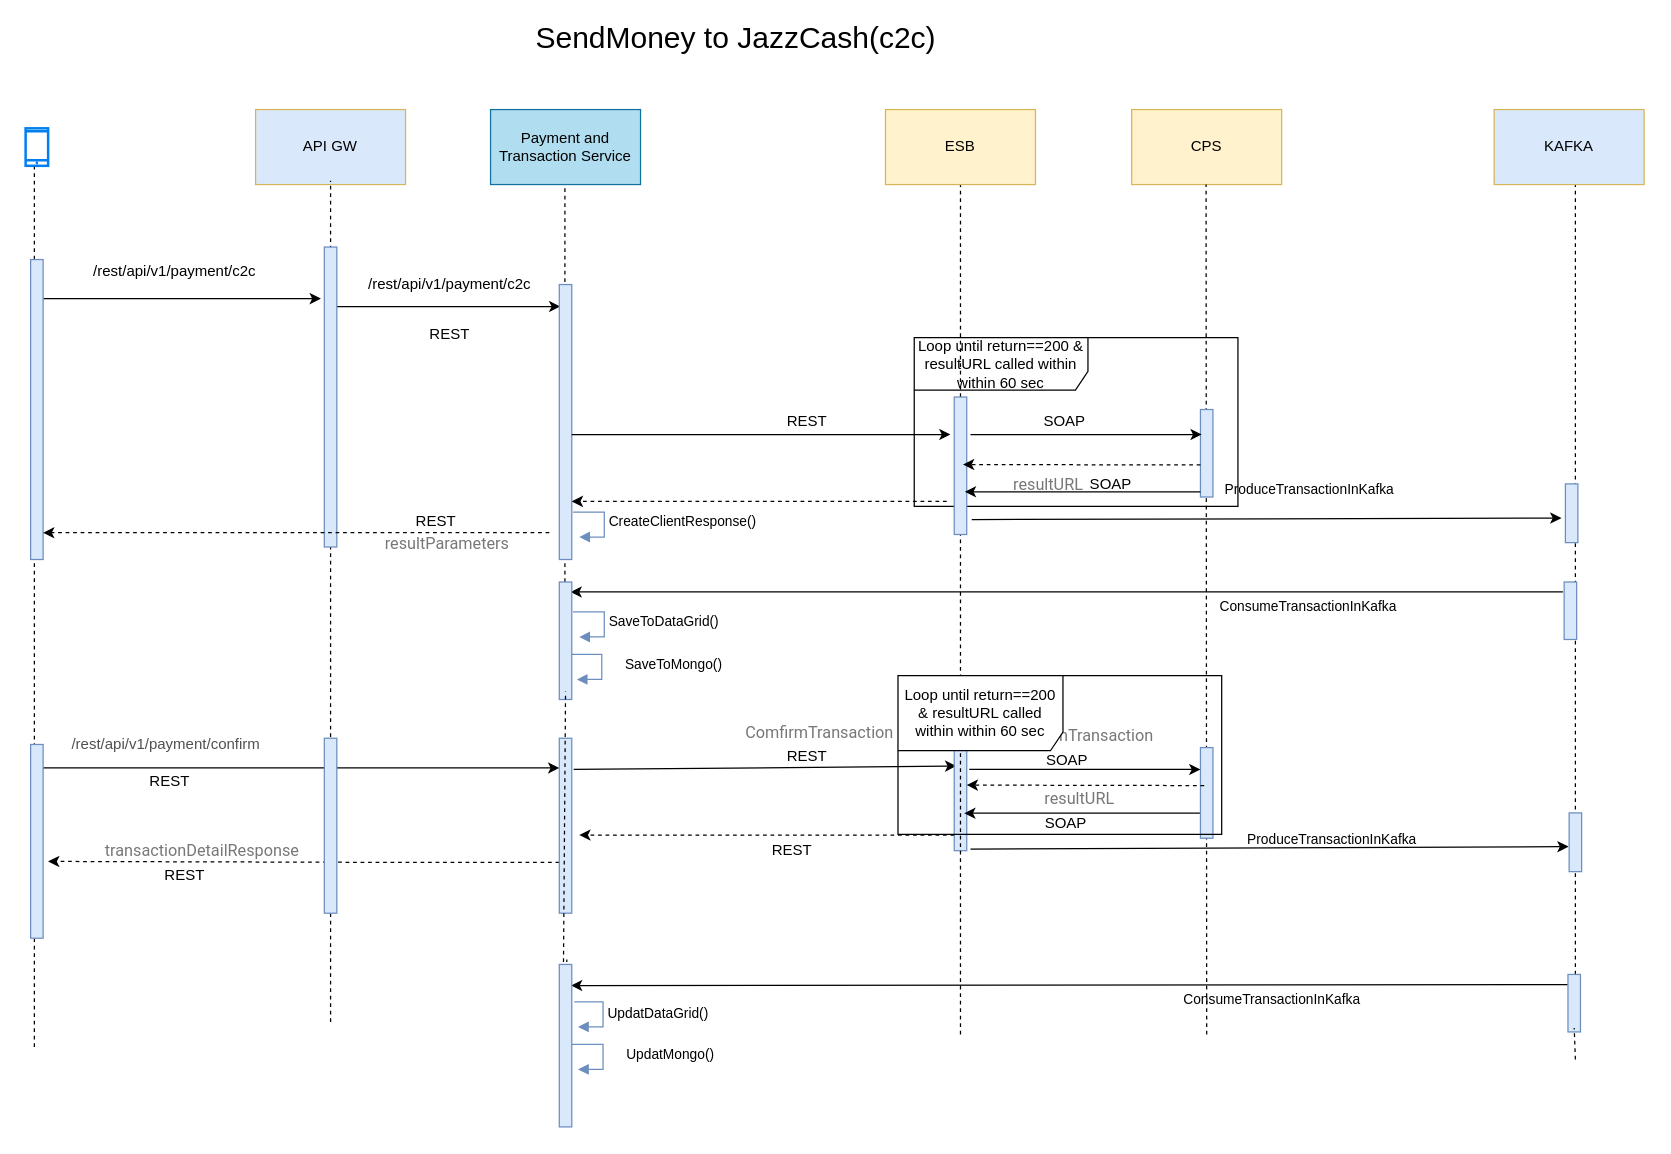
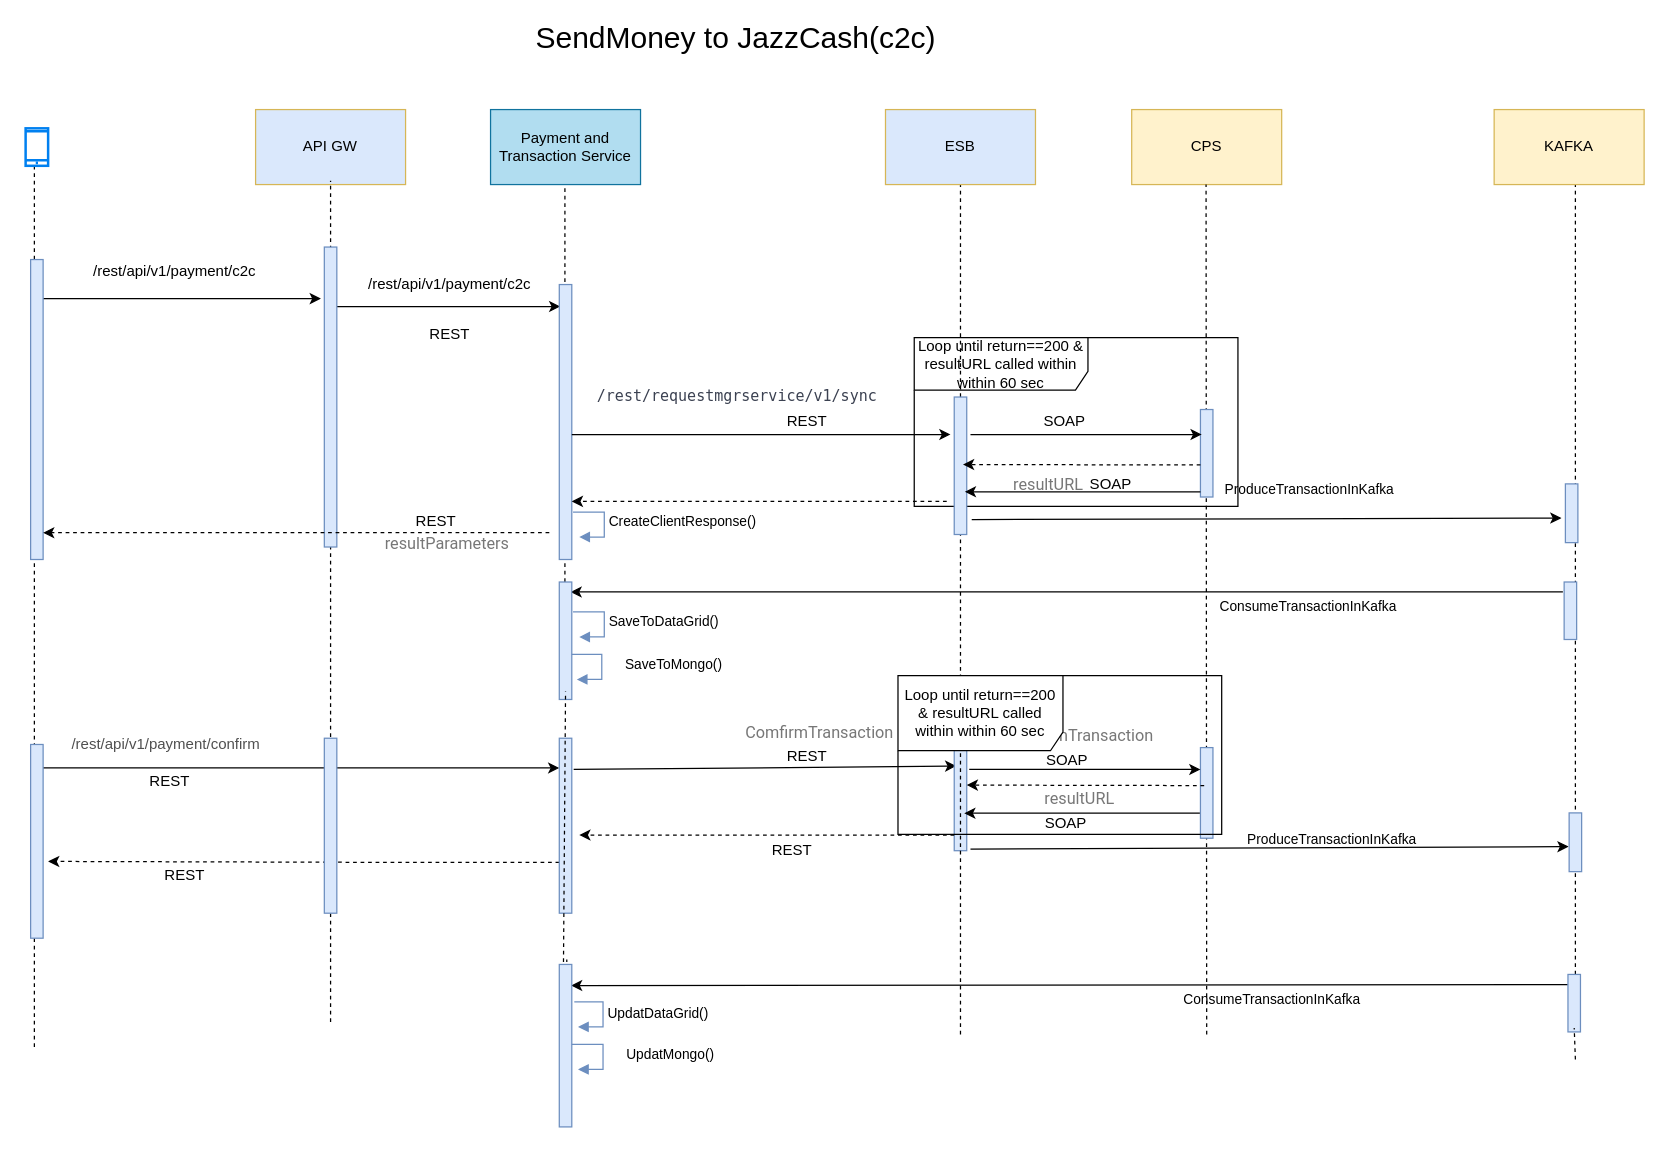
node "ESB": fillcolor #fff2cc -> #dae8fc
node "KAFKA": fillcolor #dae8fc -> #fff2cc
node "/rest/requestmgrservice/v1/sync": added
node "transactionDetailResponse": removed
